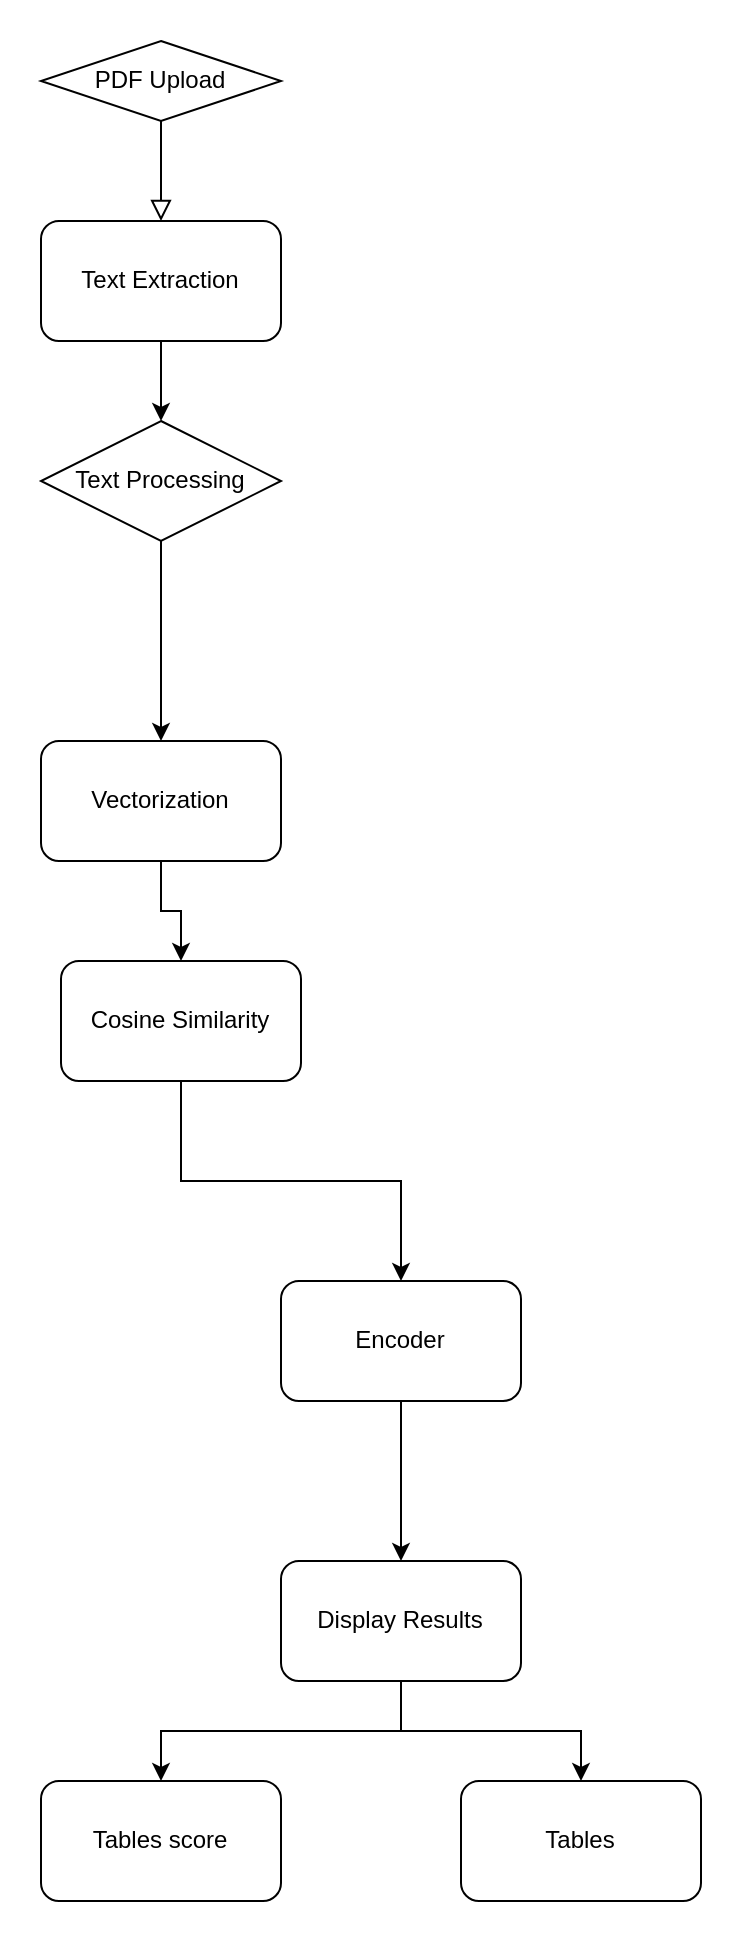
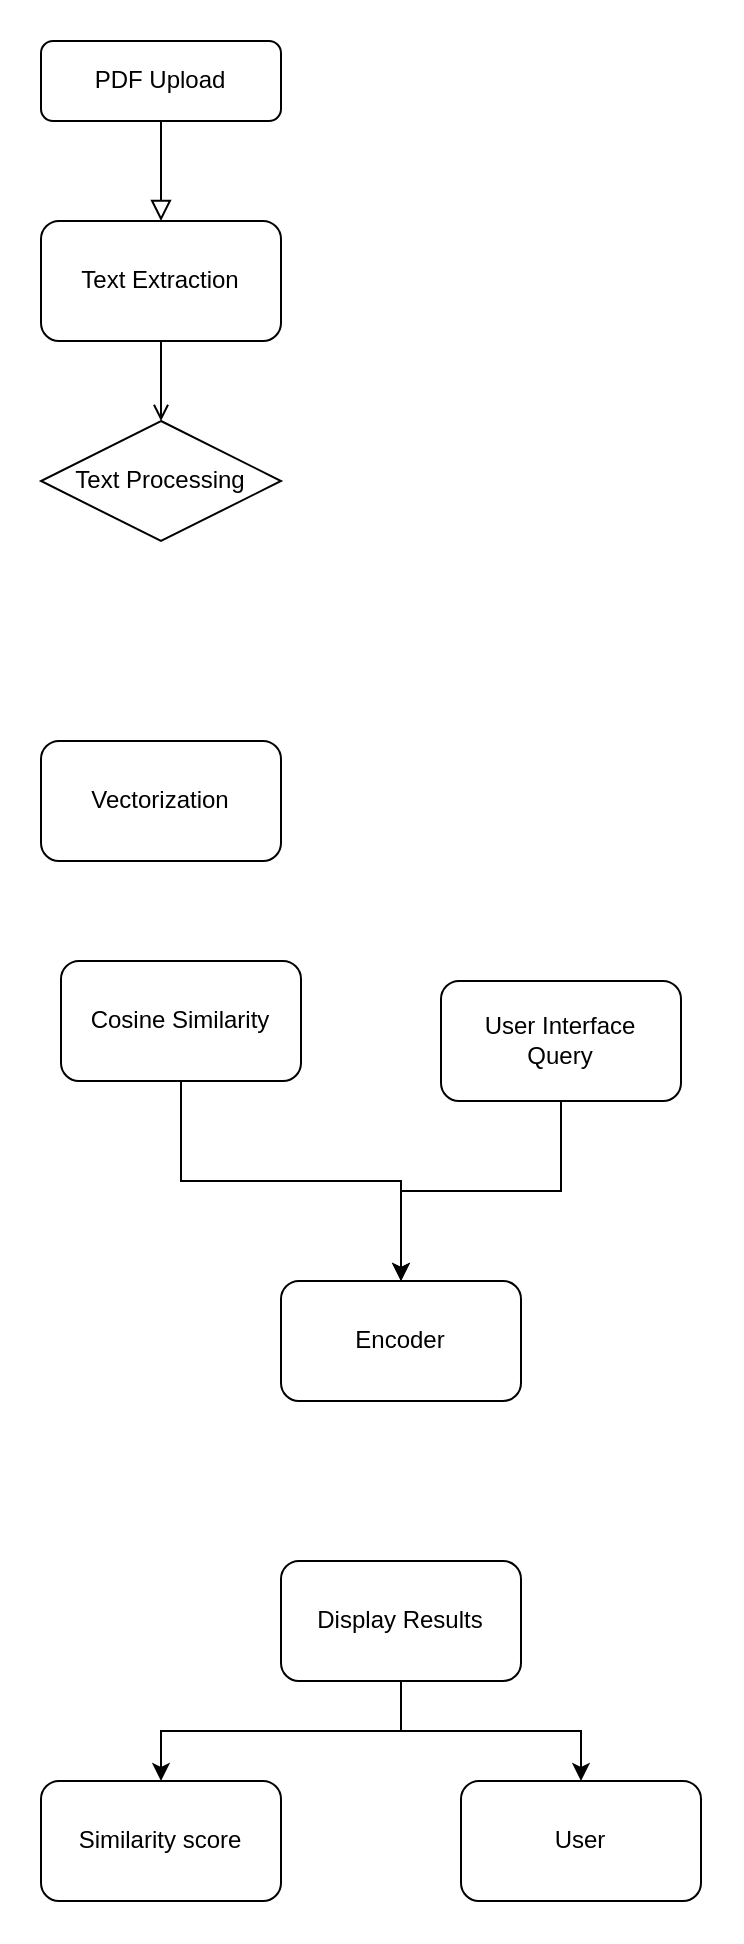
node "PDF Upload": shape diamond -> rounded rectangle
edge "Text Extraction" -> "Text Processing": arrowhead classic -> open
edge "Text Processing" -> "Vectorization": removed
edge "Vectorization" -> "Cosine Similarity": removed
node "User Interface Query": added
edge "User Interface Query" -> "Encoder": added
edge "Encoder" -> "Display Results": removed
node "Tables score": label "Tables score" -> "Similarity score"
node "Tables": label "Tables" -> "User"
